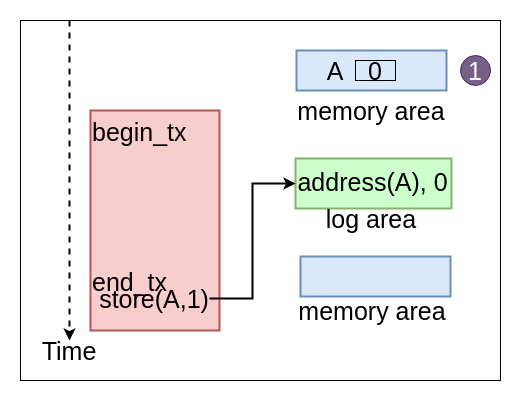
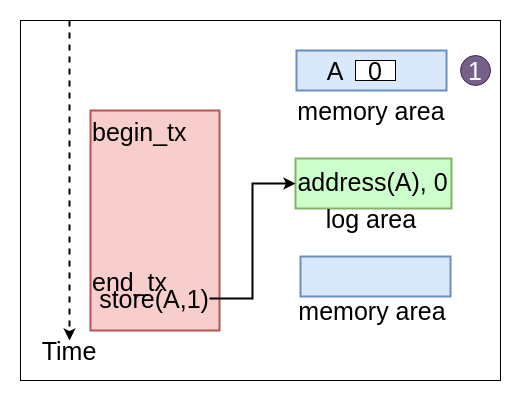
node "0": fillcolor #dae8fc -> #ffffff
